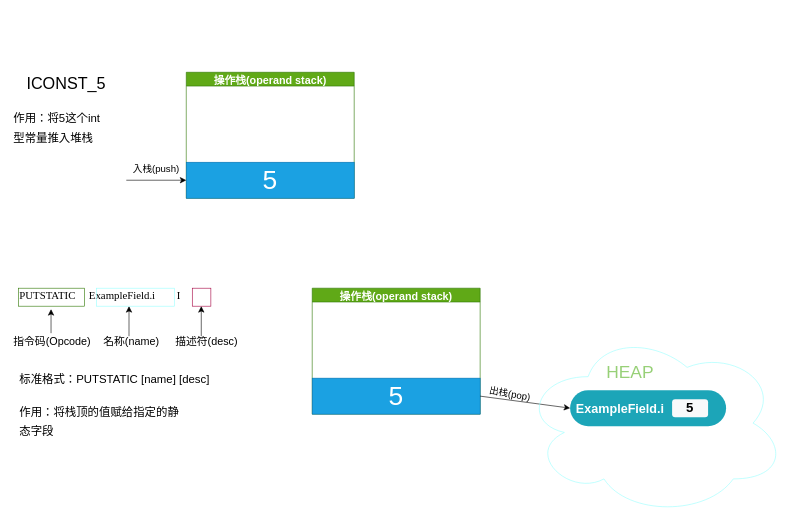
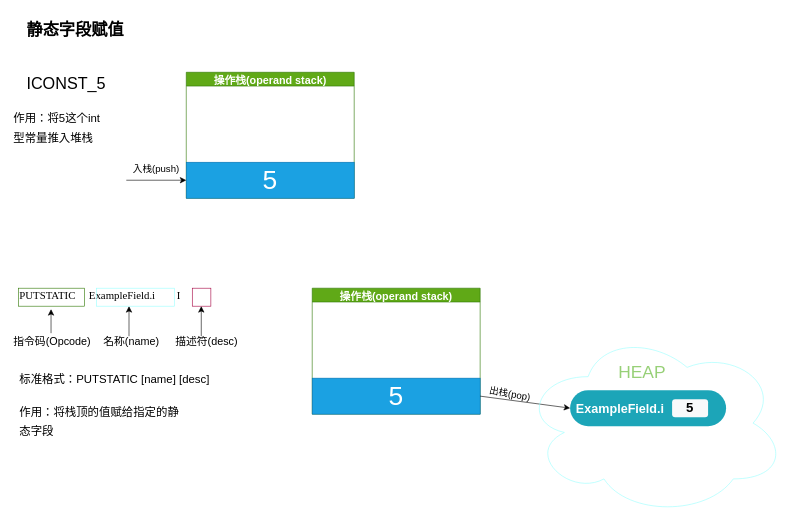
node "静态字段赋值": added
node "HEAP": moved (630, 373) -> (642, 373)
